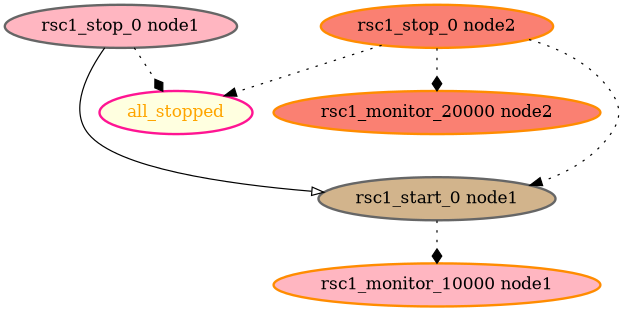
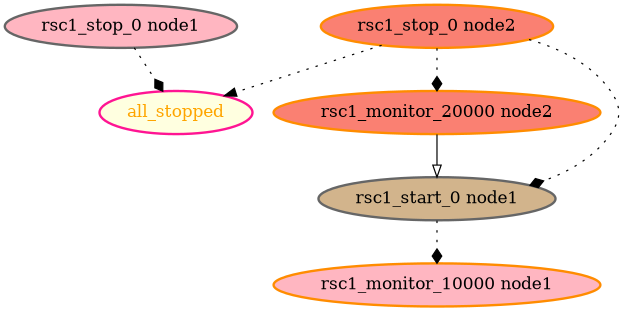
edge "rsc1_stop_0 node2" -> "rsc1_start_0 node1": arrowhead normal -> diamond
edge "rsc1_stop_0 node1" -> "rsc1_start_0 node1": now "rsc1_monitor_20000 node2" -> "rsc1_start_0 node1"
